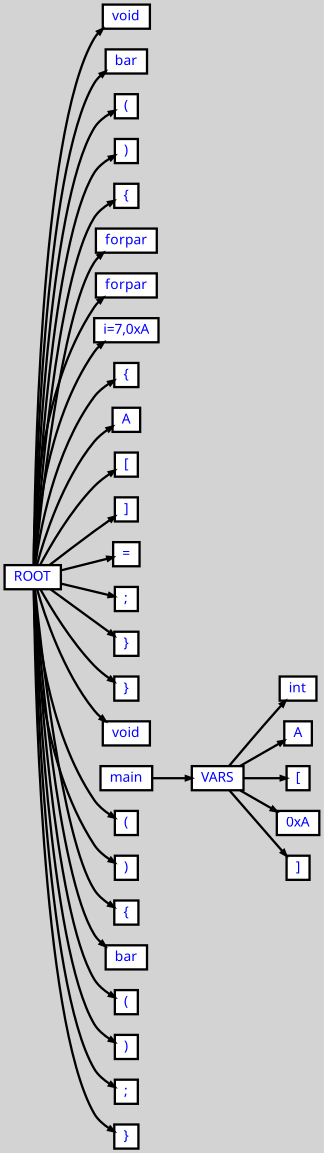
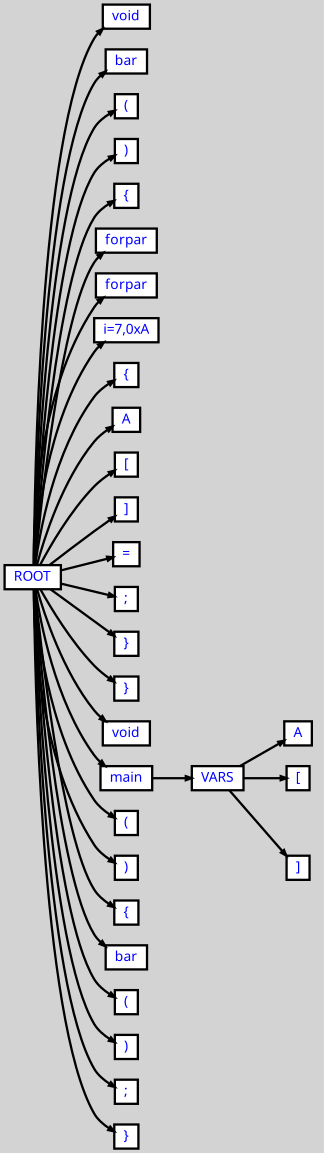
edge "ROOT" -> "main": added
node "int": removed
node "0xA": removed
